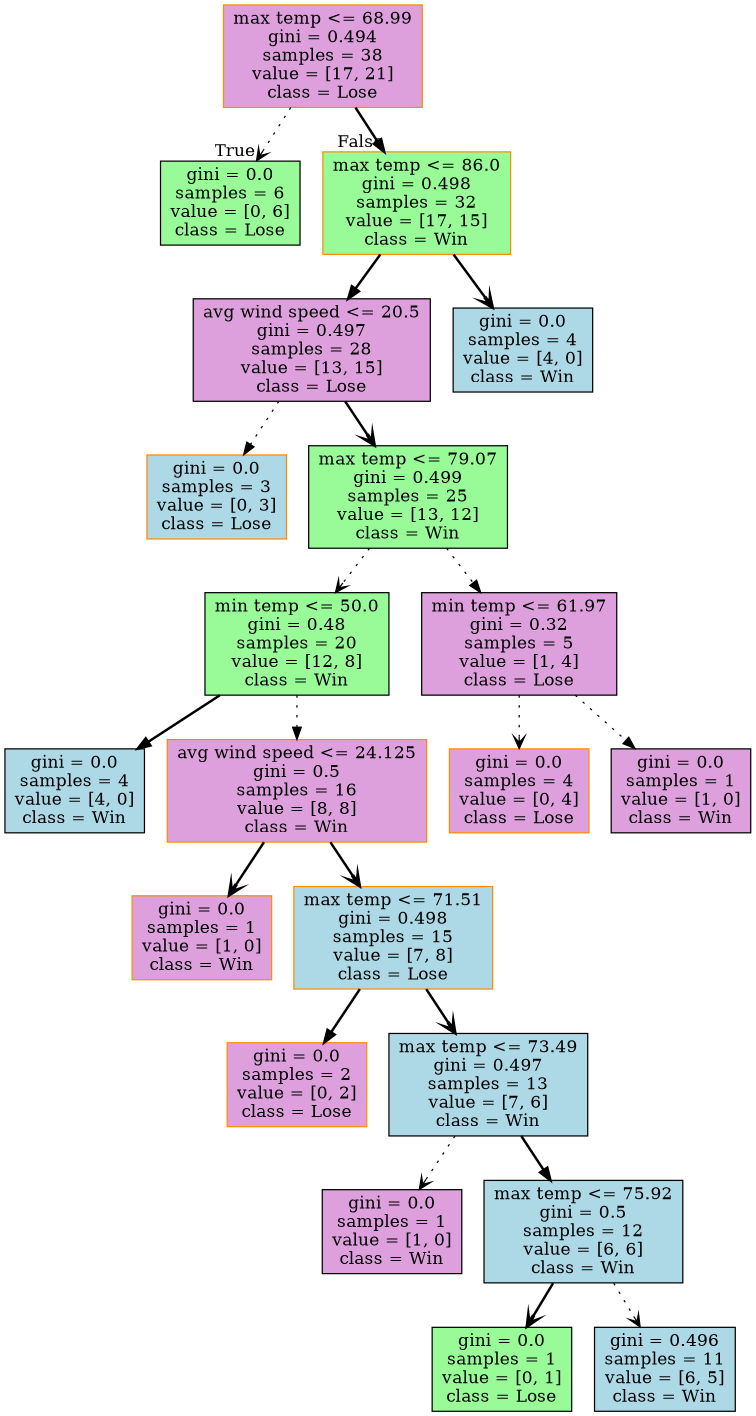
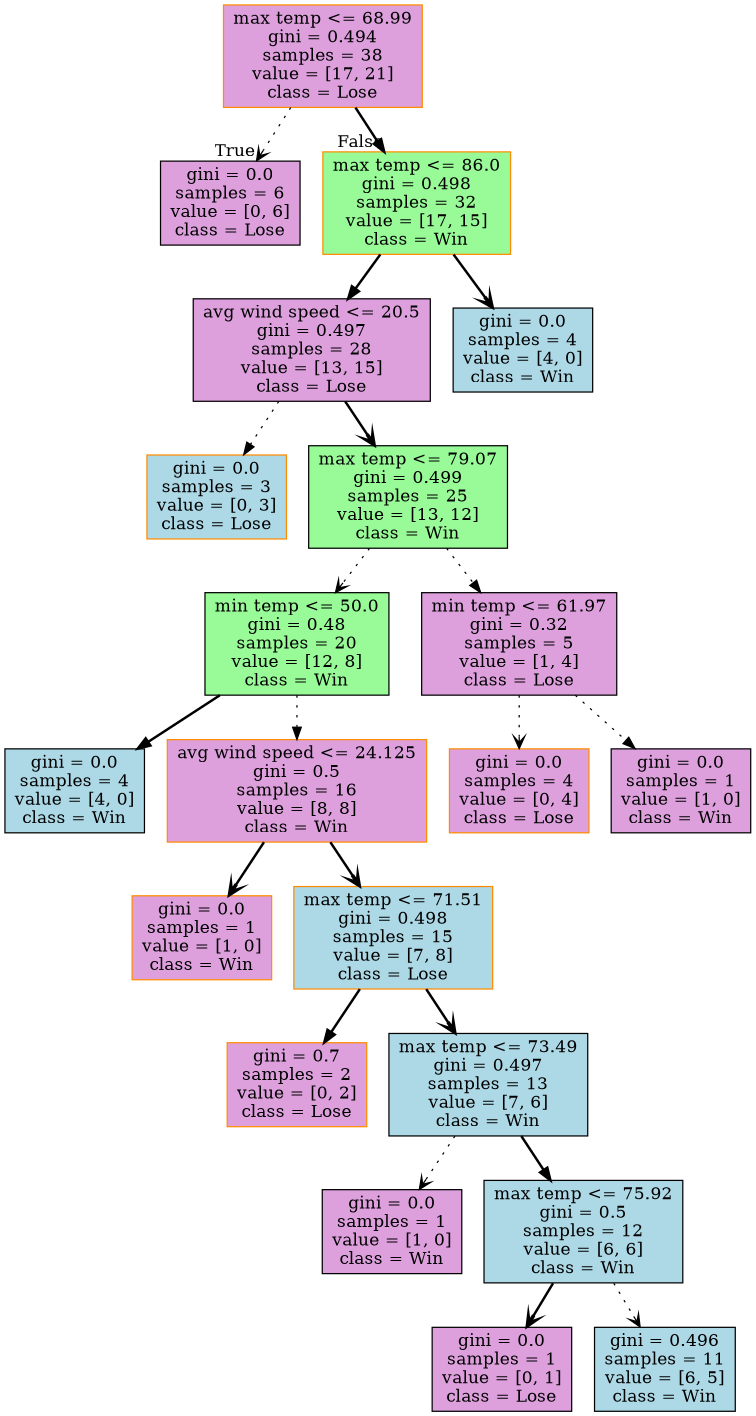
node "gini = 0.0 samples = 6 value = [0, 6] class = Lose": fillcolor palegreen -> plum
node "gini = 0.0 samples = 2 value = [0, 2] class = Lose": label "gini = 0.0 samples = 2 value = [0, 2] class = Lose" -> "gini = 0.7 samples = 2 value = [0, 2] class = Lose"
node "gini = 0.0 samples = 1 value = [0, 1] class = Lose": fillcolor palegreen -> plum
